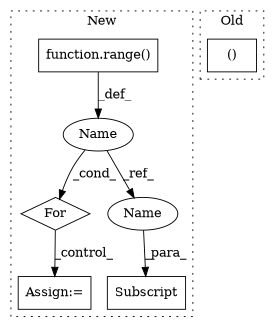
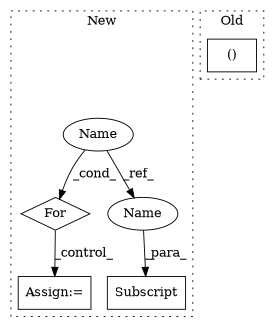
node "function.range()": removed
